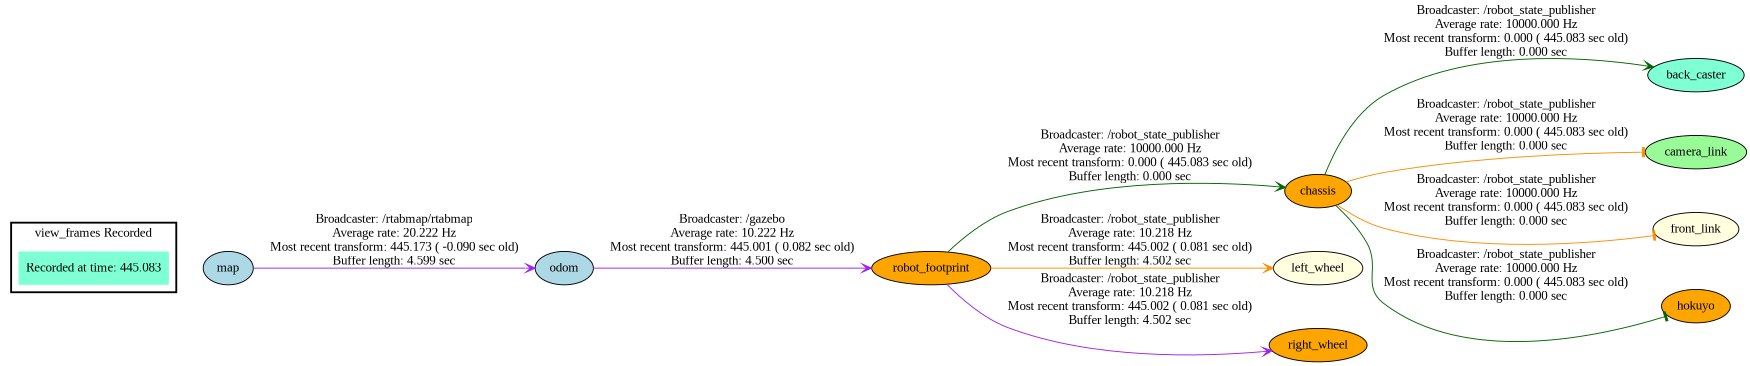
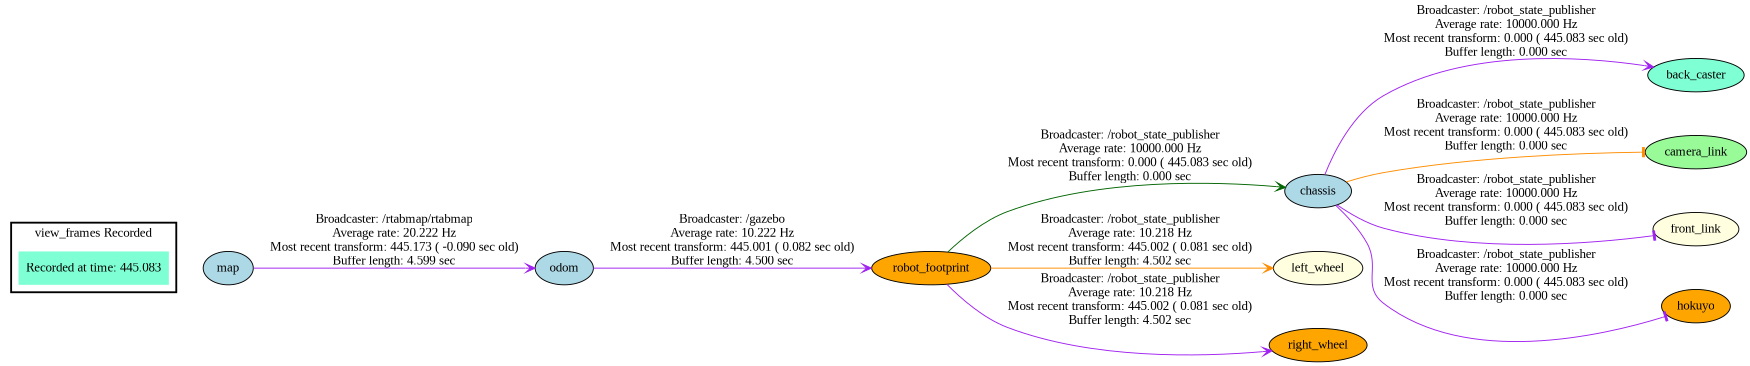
edge "chassis" -> "back_caster": color darkgreen -> purple
node "chassis": fillcolor orange -> lightblue
edge "chassis" -> "front_link": color darkorange -> purple
edge "chassis" -> "hokuyo": color darkgreen -> purple
